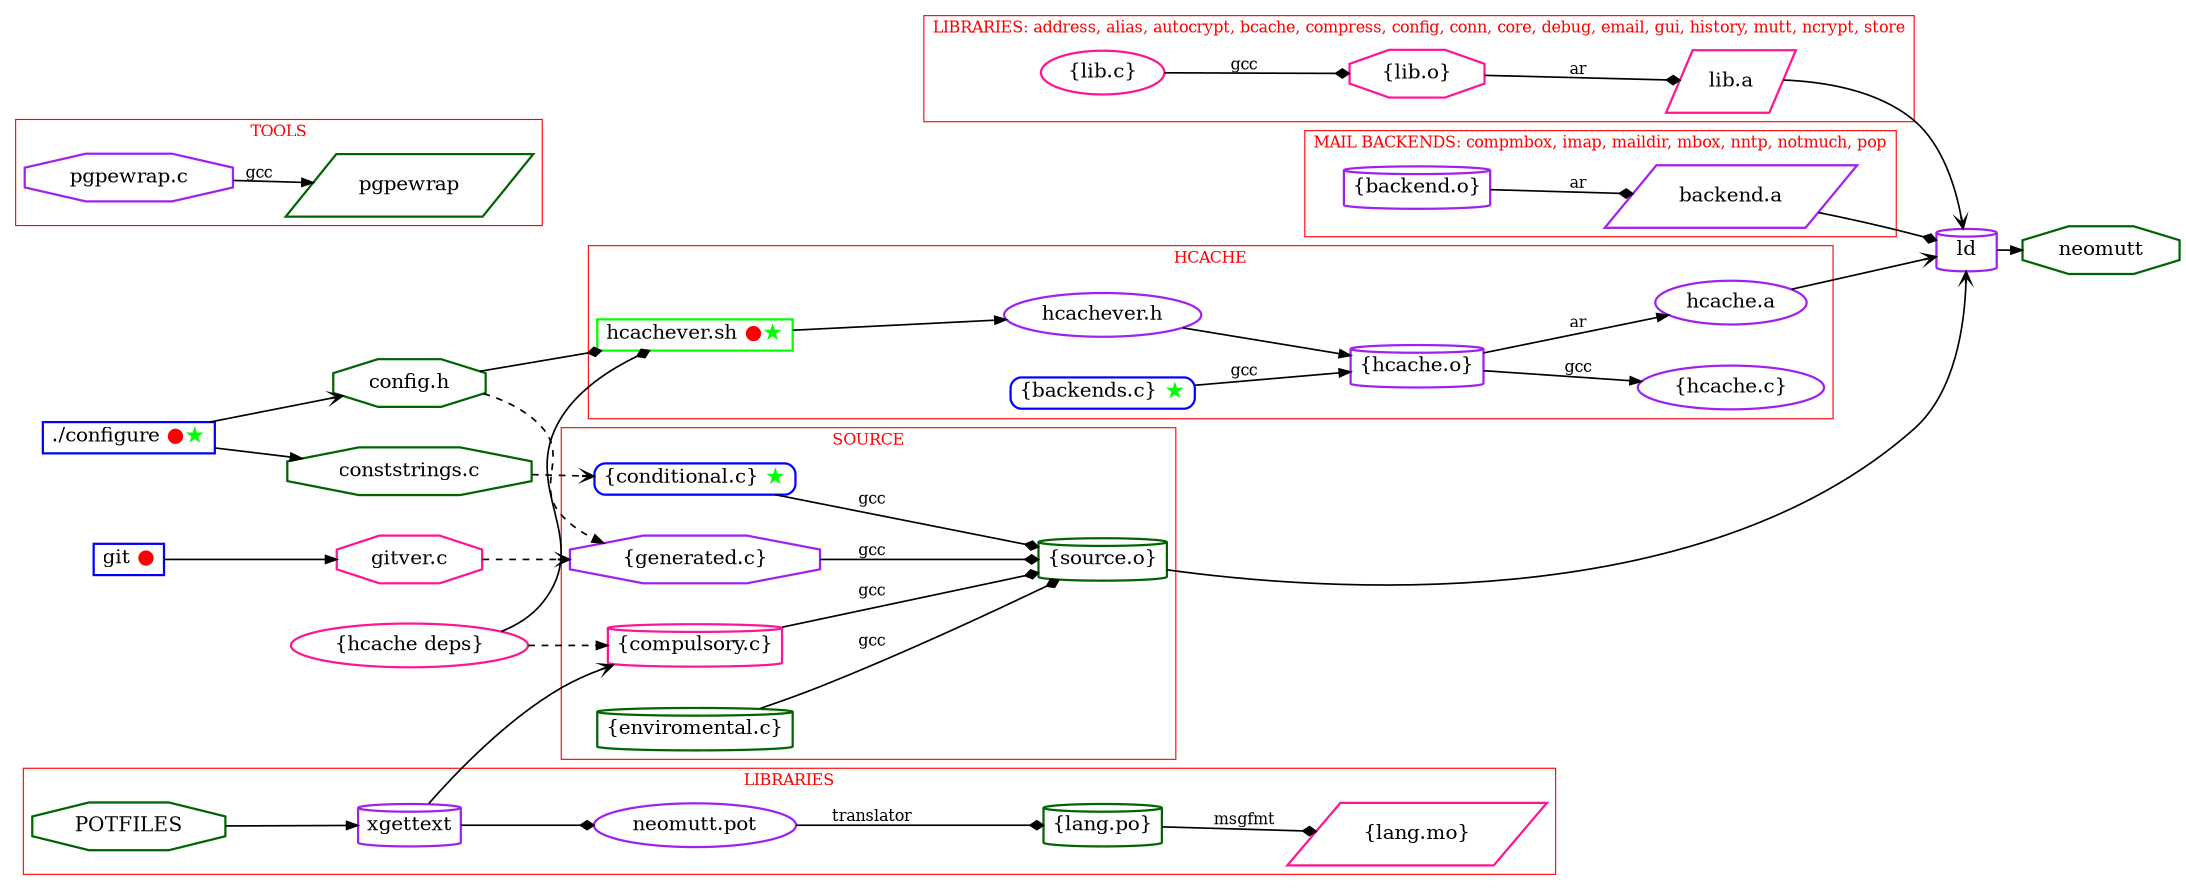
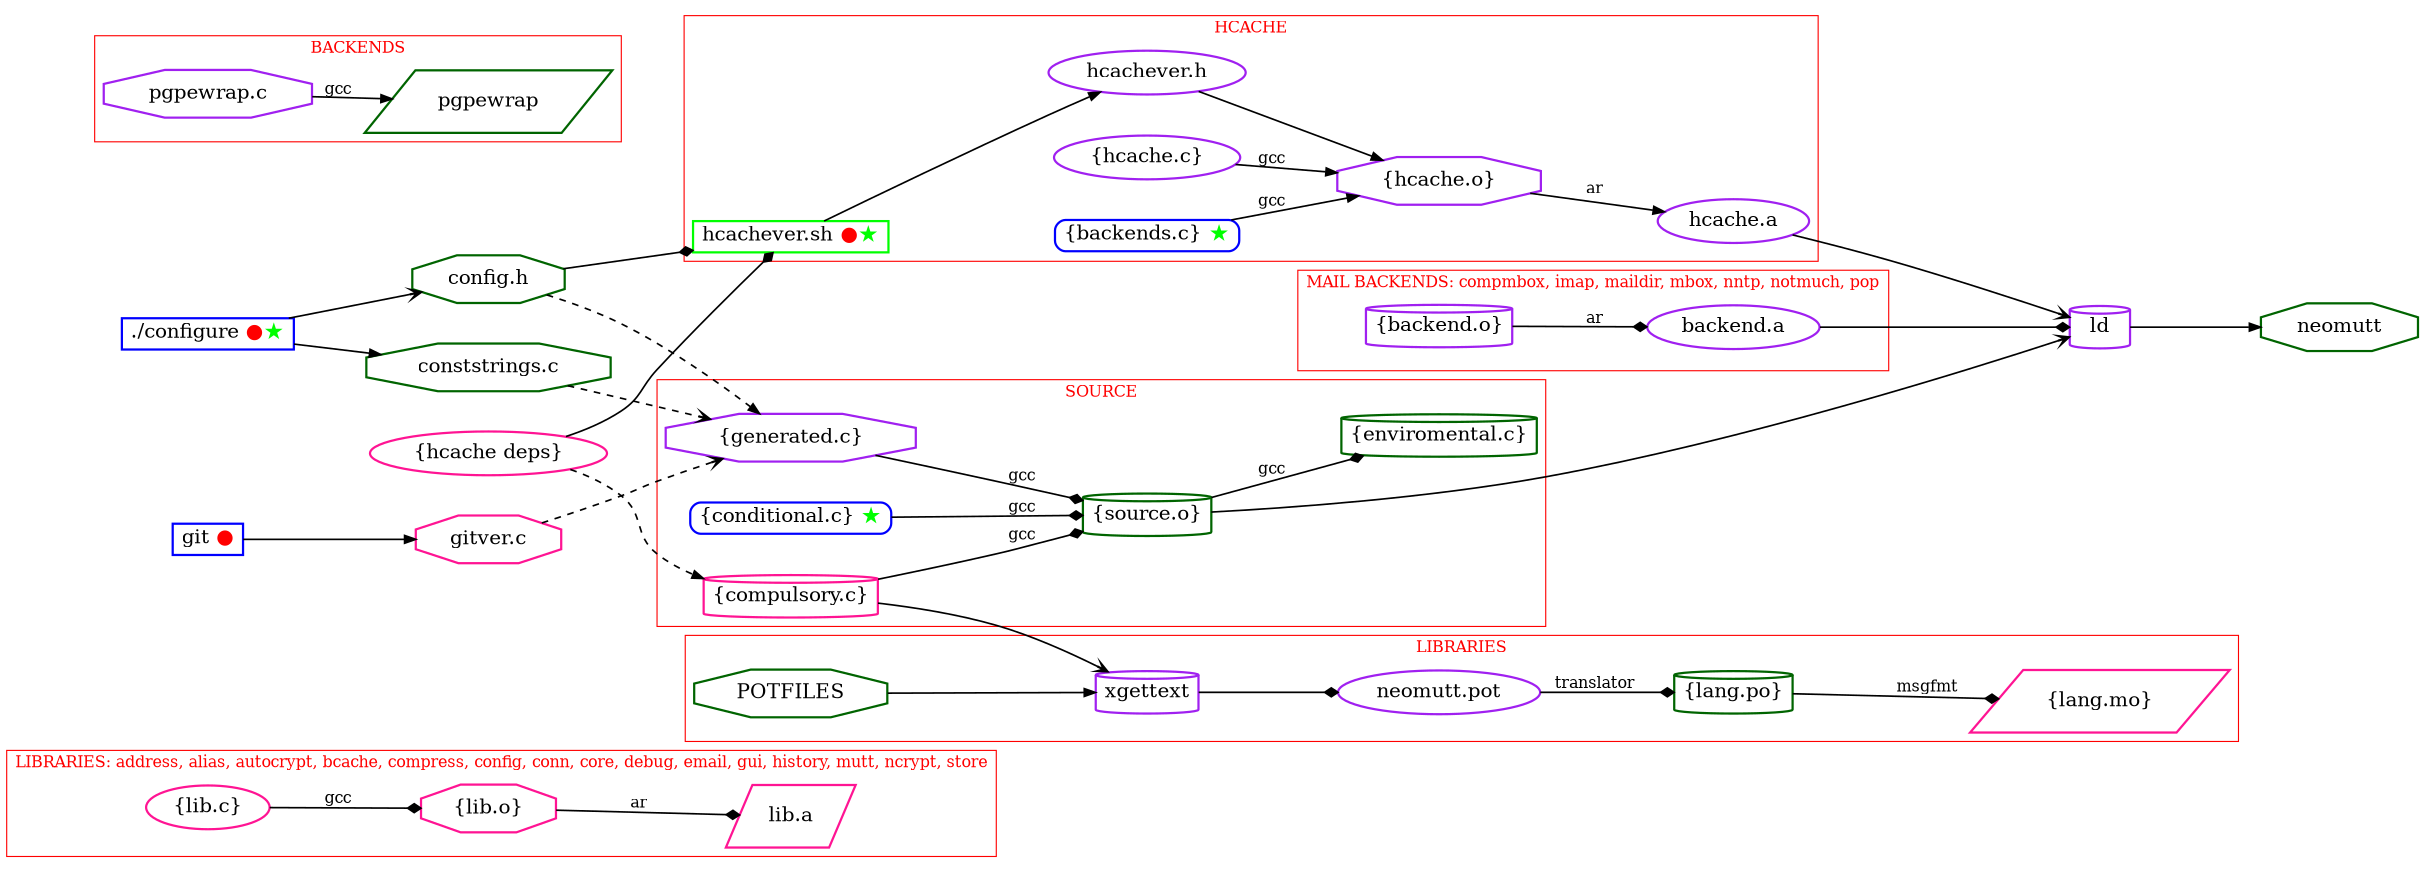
edge "lib.a" -> "ld": removed
cluster "TOOLS": label "TOOLS" -> "BACKENDS"
node "backend.a": shape parallelogram -> ellipse
node "{hcache.o}": shape cylinder -> octagon
edge "{hcache.o}" -> "{hcache.c}": reversed
edge "conststrings.c" -> "{conditional.c}": now "conststrings.c" -> "{generated.c}"
edge "{enviromental.c}" -> "{source.o}": reversed
edge "xgettext" -> "{compulsory.c}": reversed
